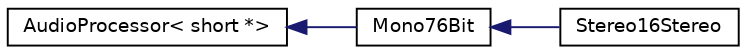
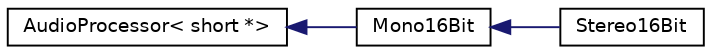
node "Mono76Bit": label "Mono76Bit" -> "Mono16Bit"
node "Stereo16Stereo": label "Stereo16Stereo" -> "Stereo16Bit"
